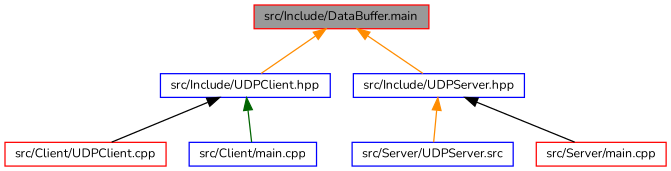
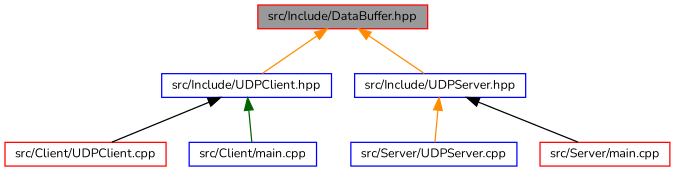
node "src/Include/DataBuffer.main": label "src/Include/DataBuffer.main" -> "src/Include/DataBuffer.hpp"
node "src/Server/UDPServer.src": label "src/Server/UDPServer.src" -> "src/Server/UDPServer.cpp"
